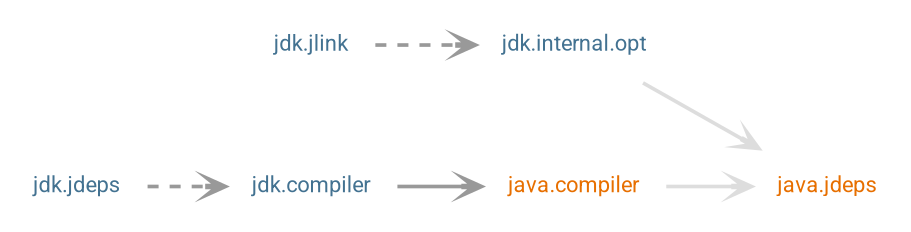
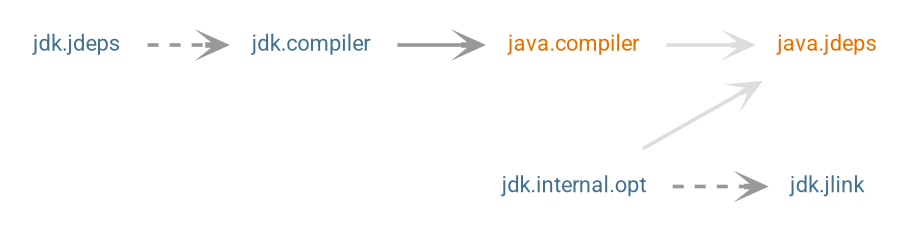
edge "jdk.jlink" -> "jdk.internal.opt": reversed
